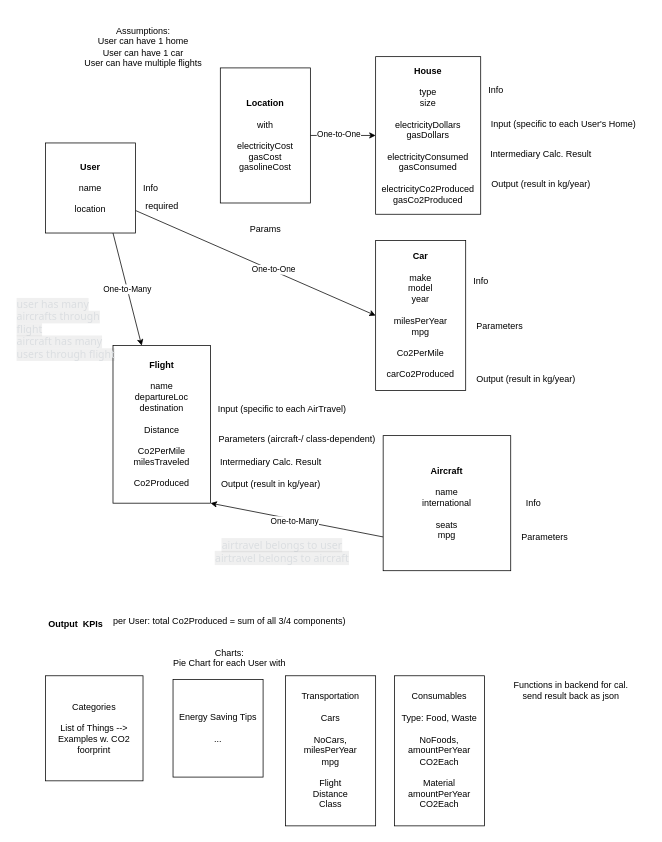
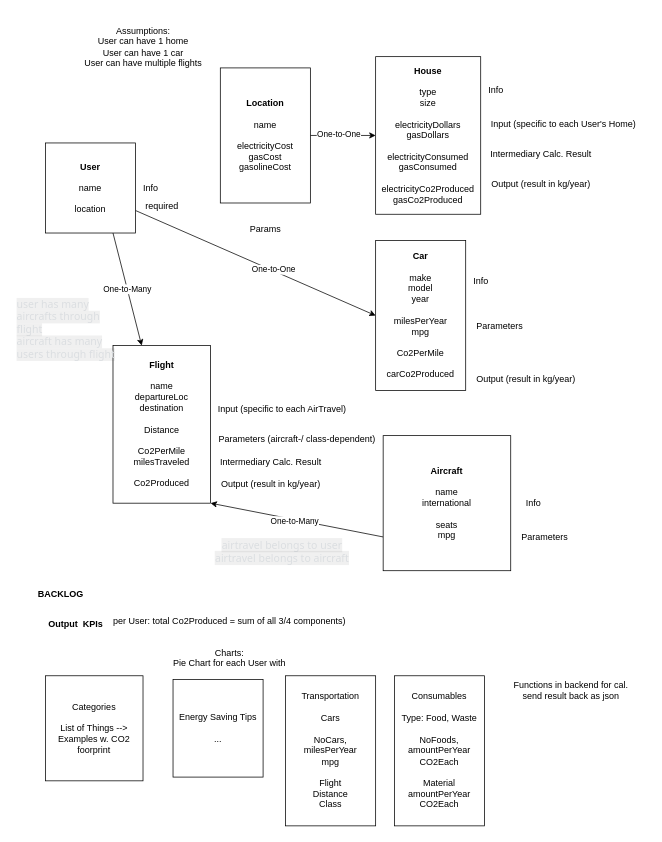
node "Location with electricityCost gasCost gasolineCost": label "Location with electricityCost gasCost gasolineCost" -> "Location name electricityCost gasCost gasolineCost"
node "BACKLOG": added
